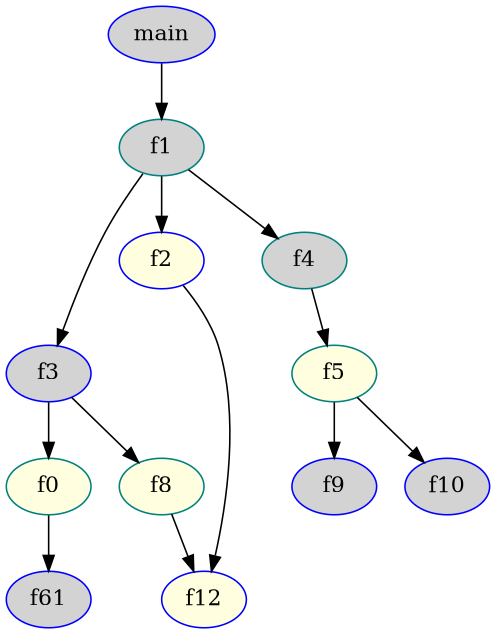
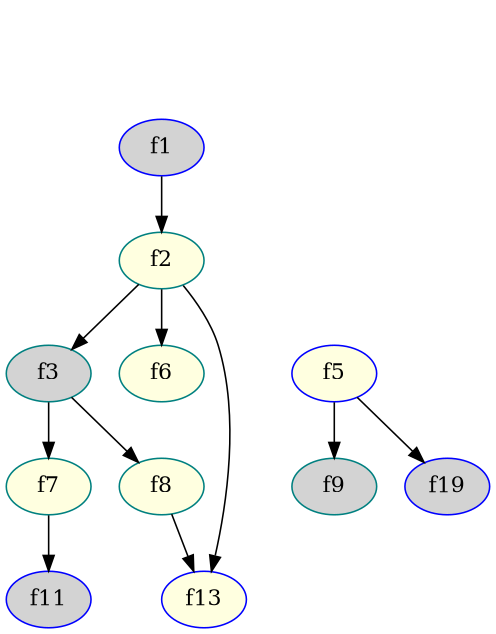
node "main": removed
node "f1": color teal -> blue
edge "f1" -> "f3": now "f2" -> "f3"
node "f2": color blue -> teal
node "f4": removed
node "f3": color blue -> teal
node "f6": added
node "f5": color teal -> blue
node "f0": label "f0" -> "f7"
node "f9": color blue -> teal
node "f10": label "f10" -> "f19"
node "f61": label "f61" -> "f11"
node "f12": label "f12" -> "f13"
